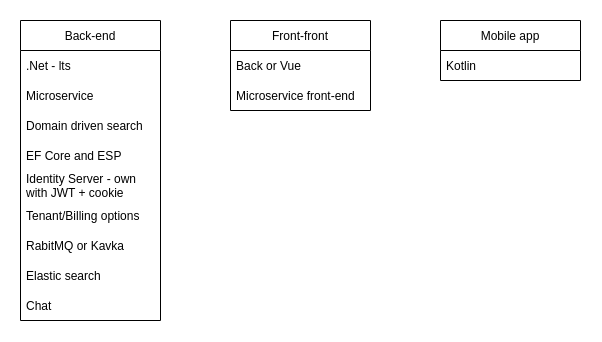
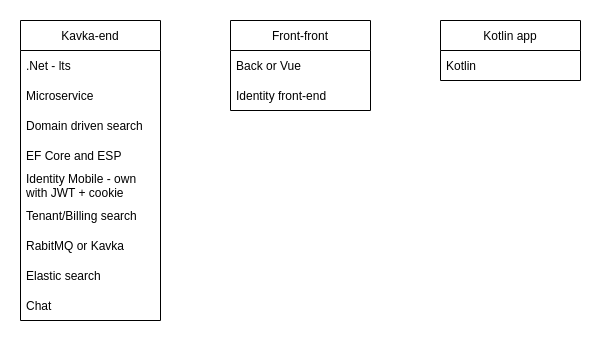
node "Back-end": label "Back-end" -> "Kavka-end"
node "Mobile app": label "Mobile app" -> "Kotlin app"
node "Microservice front-end": label "Microservice front-end" -> "Identity front-end"
node "Identity Server - own with JWT + cookie": label "Identity Server - own with JWT + cookie" -> "Identity Mobile - own with JWT + cookie"
node "Tenant/Billing options": label "Tenant/Billing options" -> "Tenant/Billing search"
